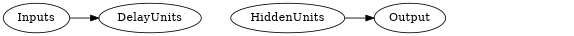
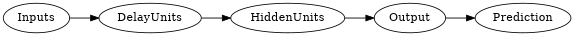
edge "DelayUnits" -> "HiddenUnits": added
node "Prediction": added
